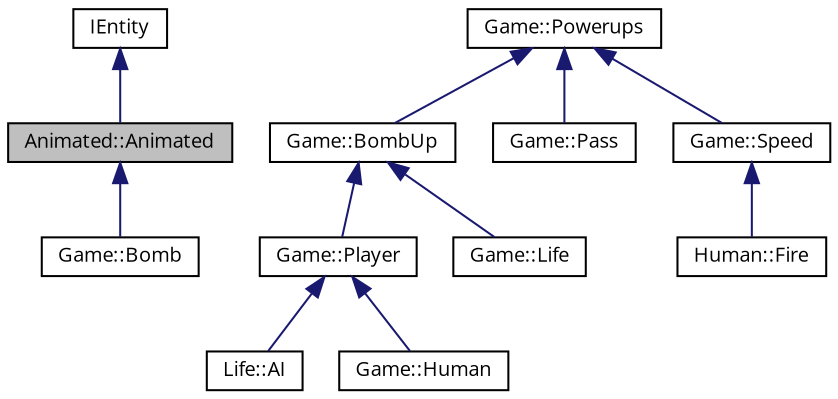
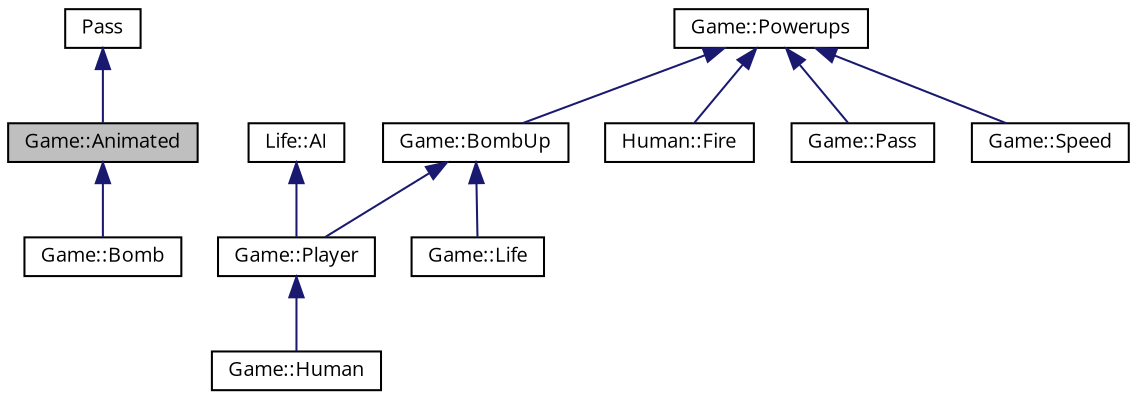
node "IEntity": label "IEntity" -> "Pass"
node "Animated::Animated": label "Animated::Animated" -> "Game::Animated"
edge "Human::Fire" -> "Game::Speed": now "Human::Fire" -> "Game::Powerups"
edge "Life::AI" -> "Game::Player": reversed
